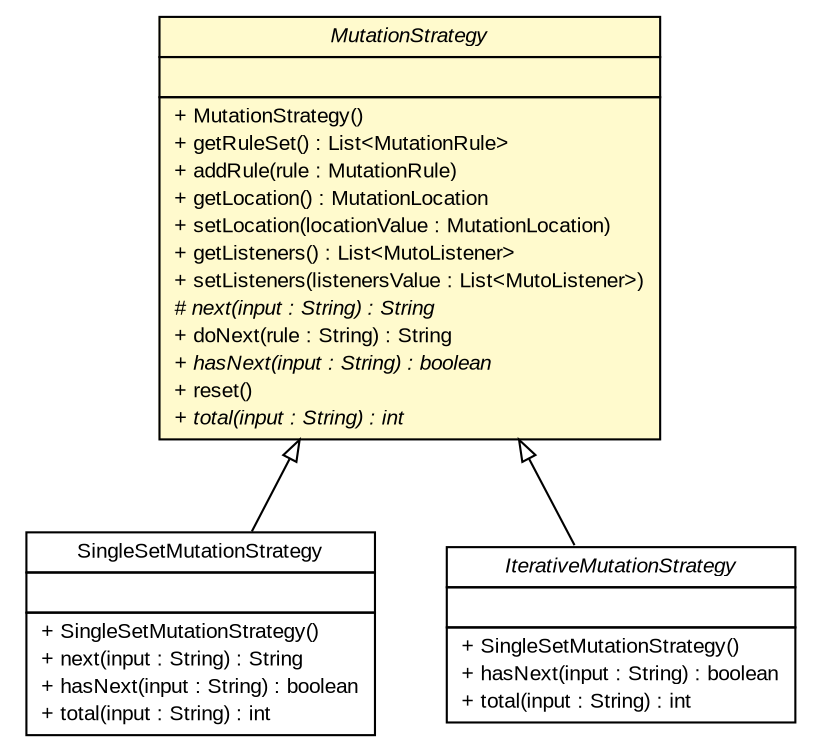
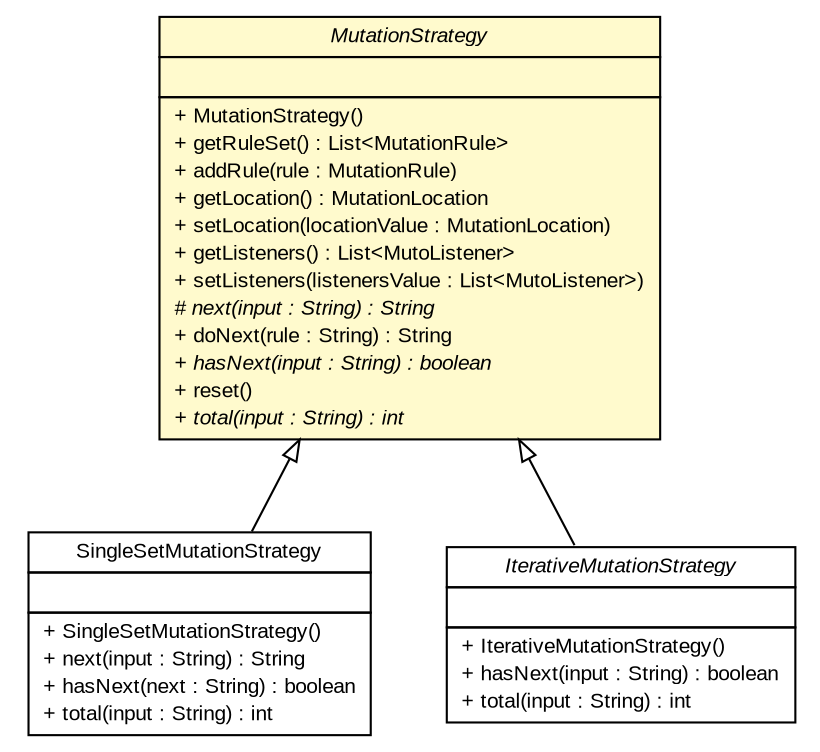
node "IterativeMutationStrategy": text "+ SingleSetMutationStrategy()" -> "+ IterativeMutationStrategy()"
node "SingleSetMutationStrategy": text "+ hasNext(input : String) : boolean" -> "+ hasNext(next : String) : boolean"
